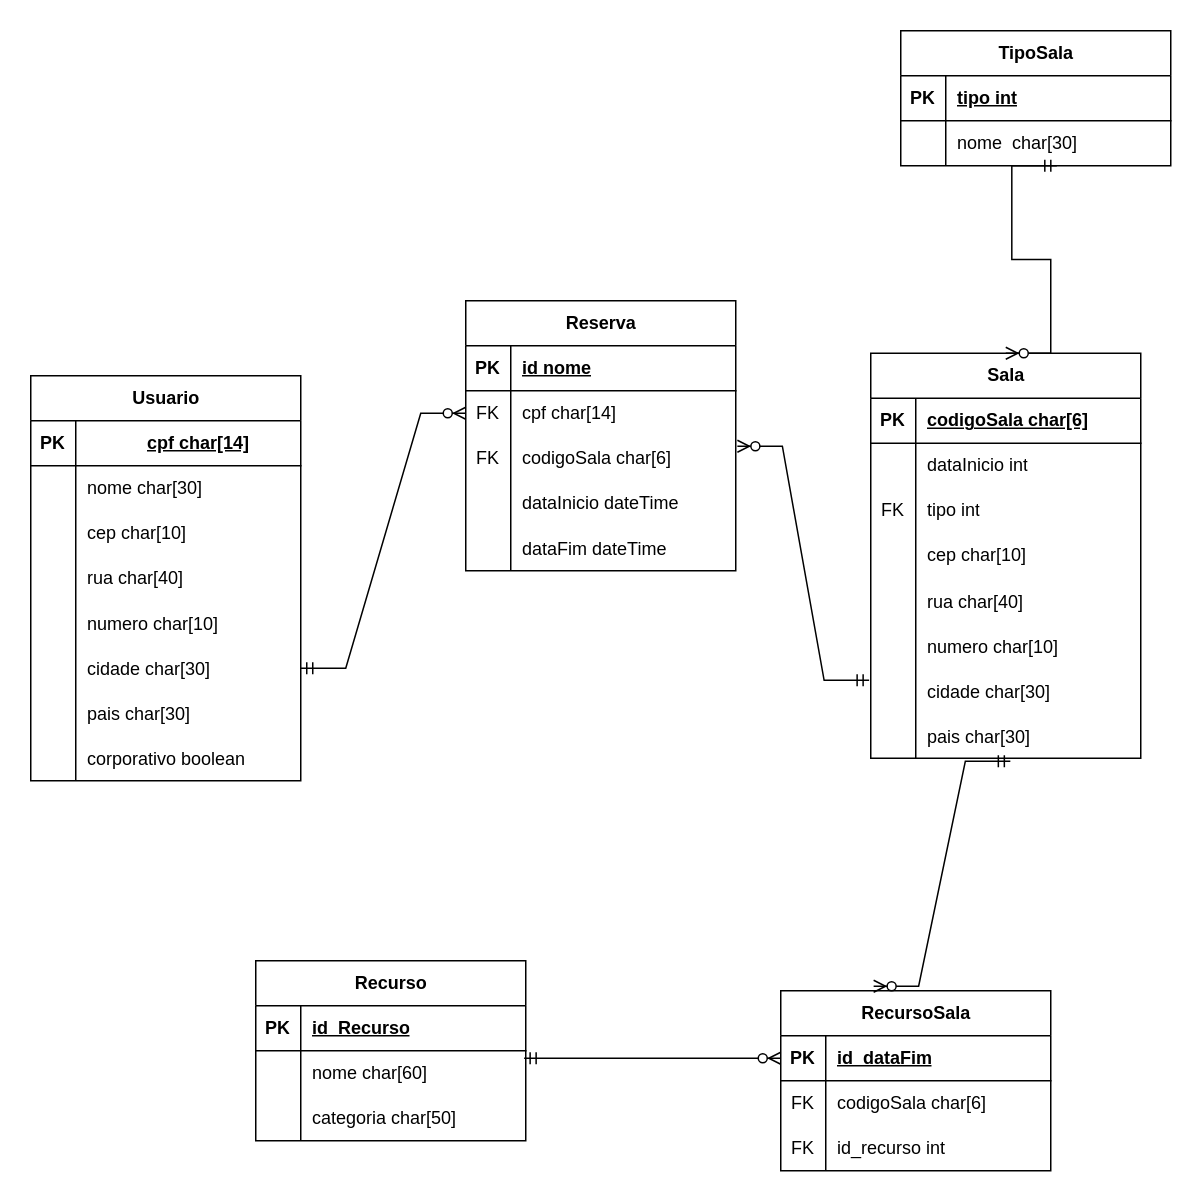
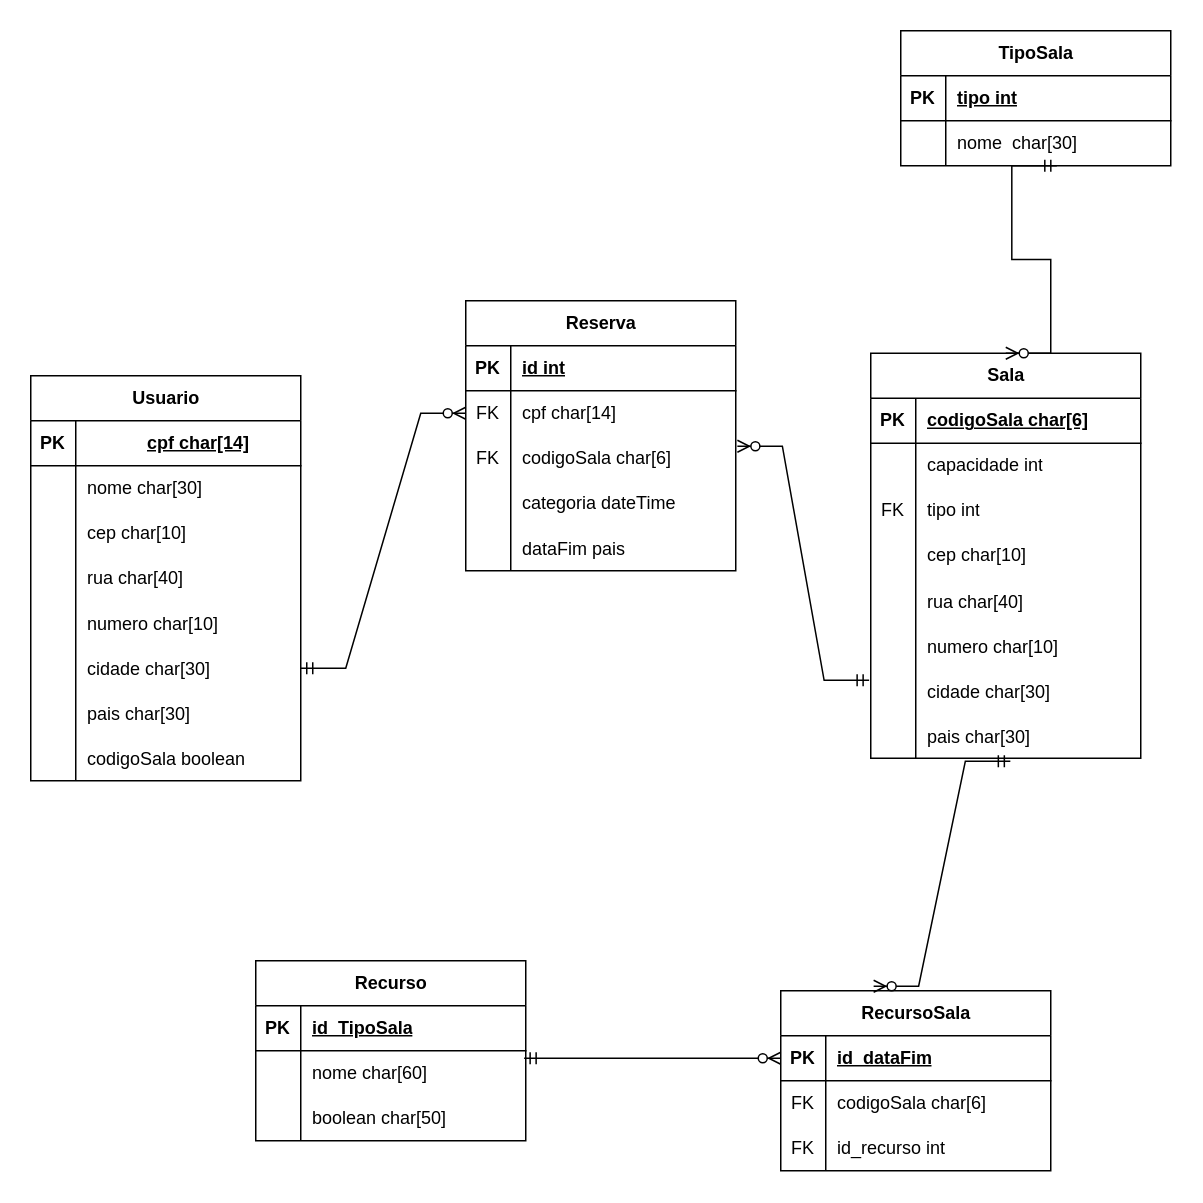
node "id nome": label "id nome" -> "id int"
node "dataInicio int": label "dataInicio int" -> "capacidade int"
node "dataInicio dateTime": label "dataInicio dateTime" -> "categoria dateTime"
node "dataFim dateTime": label "dataFim dateTime" -> "dataFim pais"
node "corporativo boolean": label "corporativo boolean" -> "codigoSala boolean"
node "id_Recurso": label "id_Recurso" -> "id_TipoSala"
node "categoria char[50]": label "categoria char[50]" -> "boolean char[50]"
